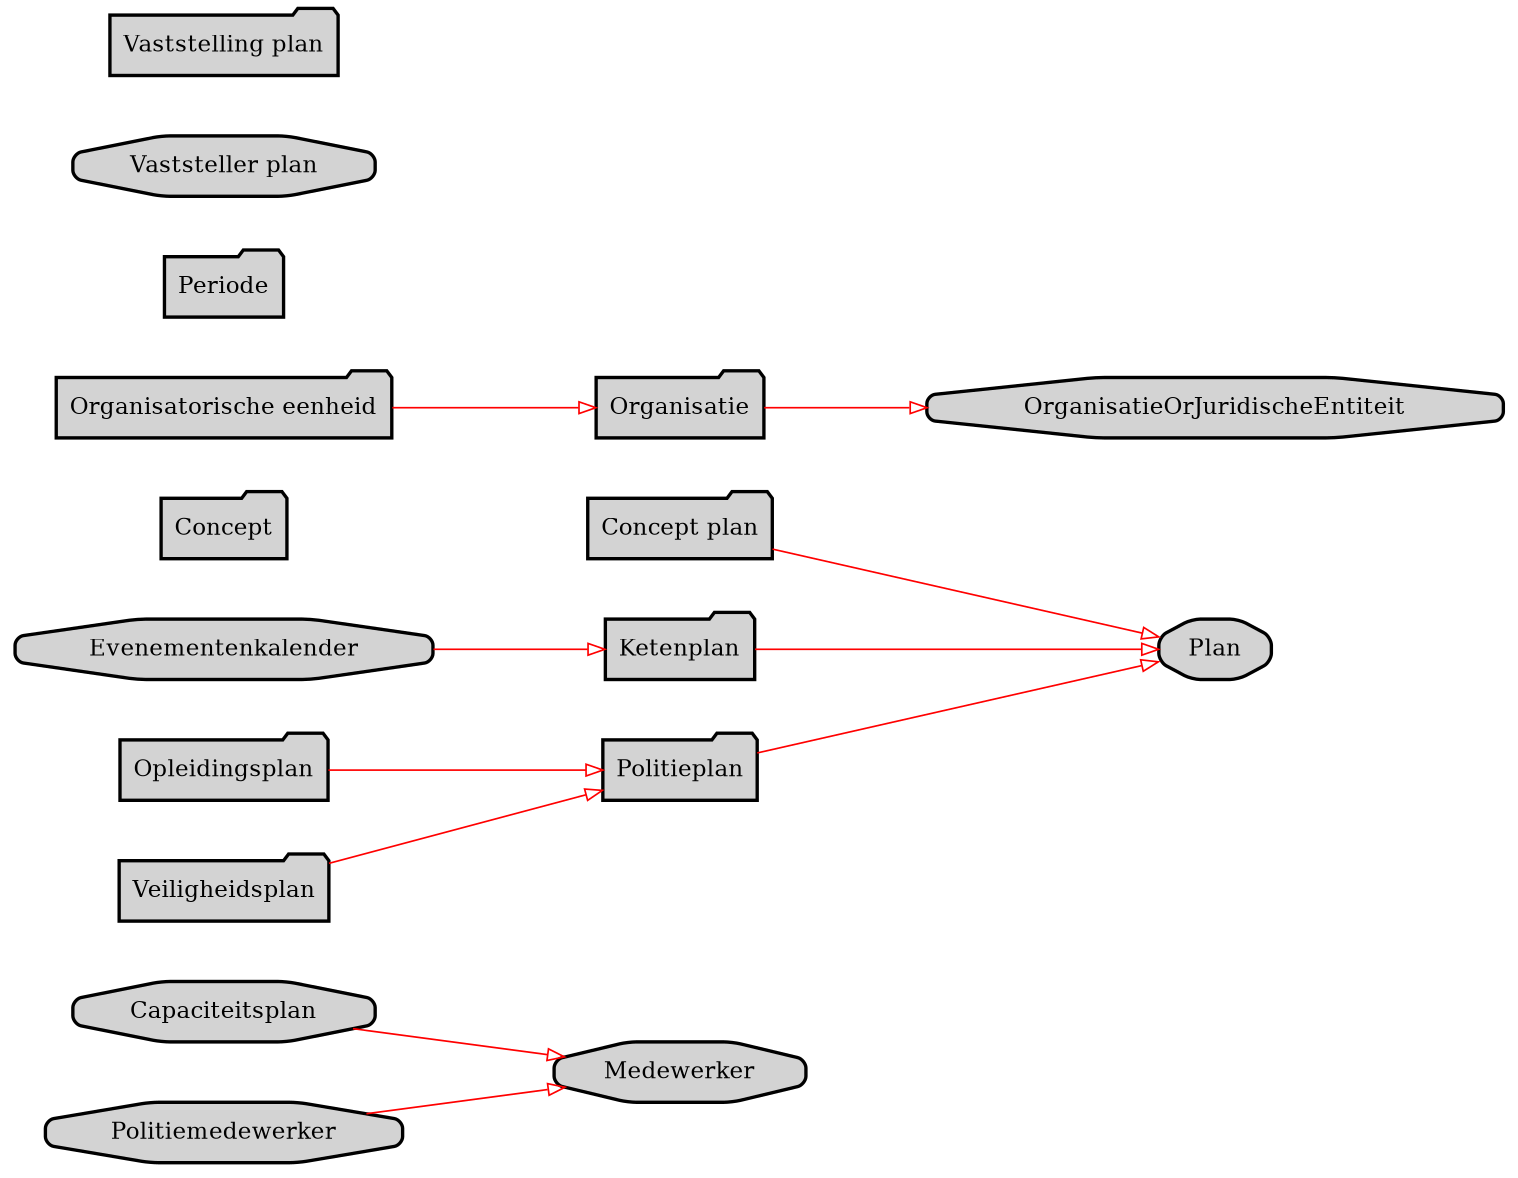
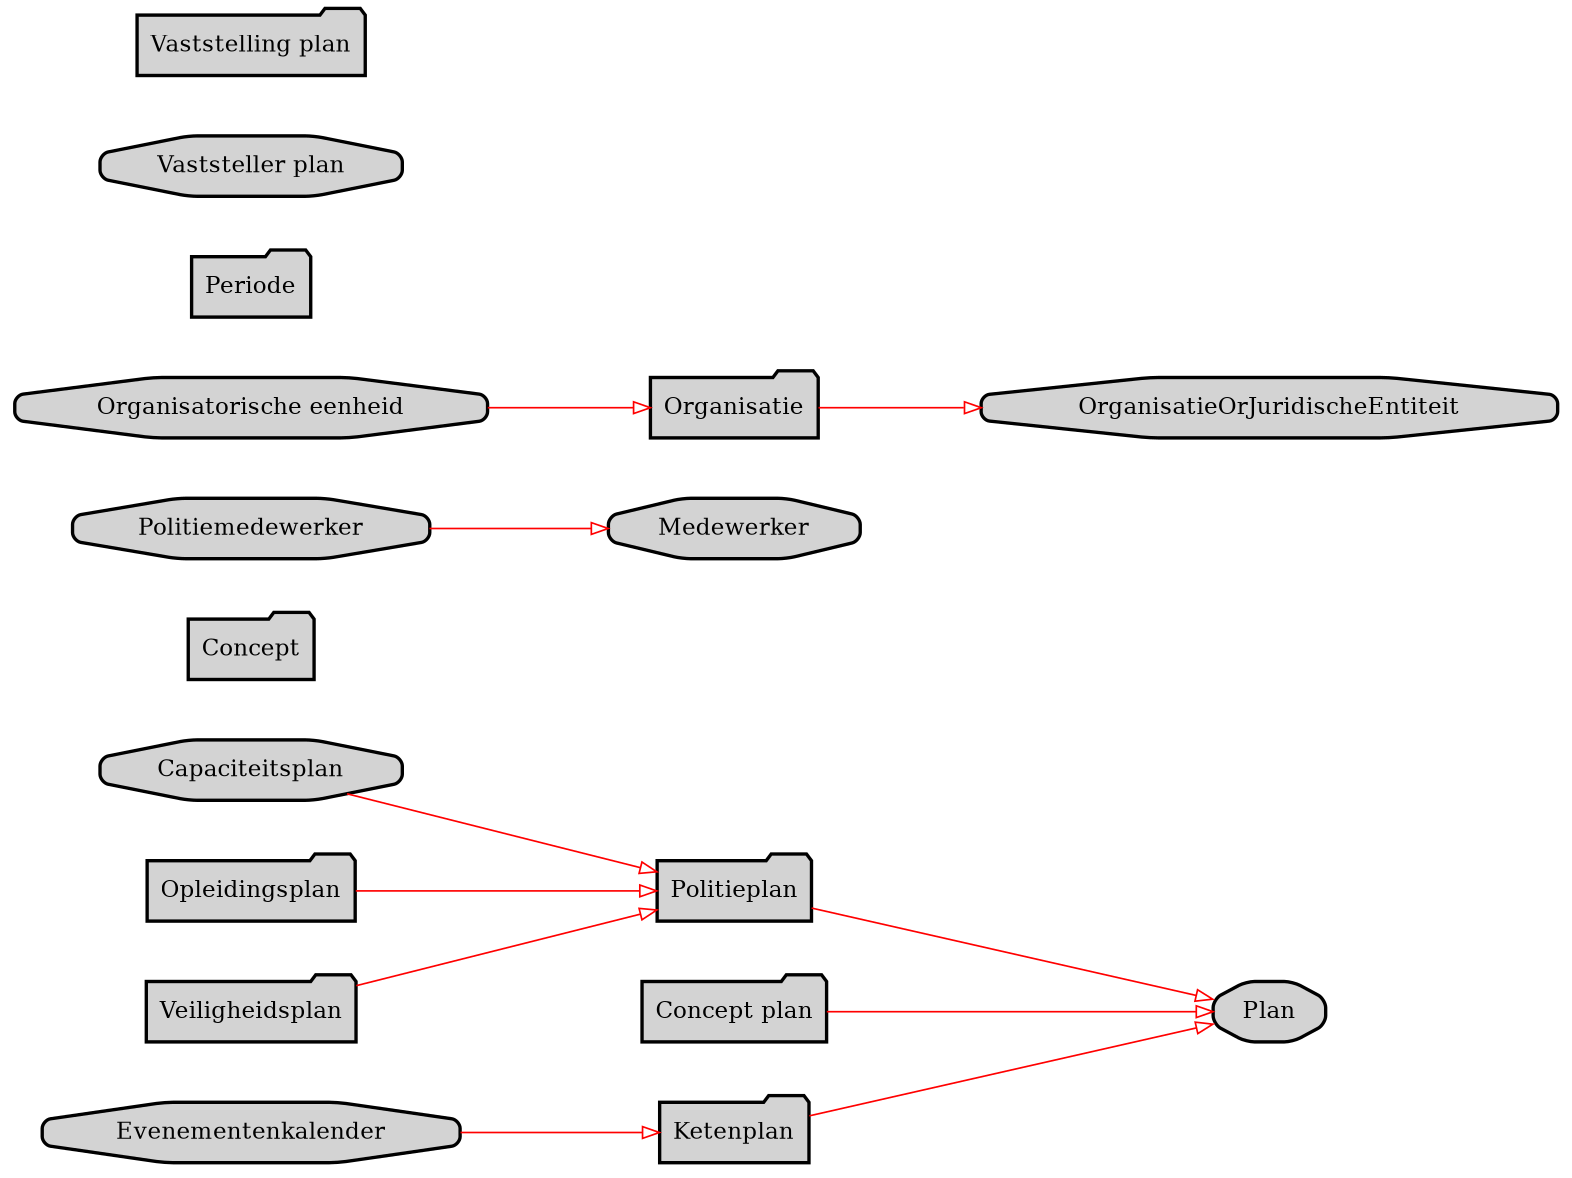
node "Organisatorische eenheid": shape folder -> octagon
edge "Capaciteitsplan" -> "Medewerker": now "Capaciteitsplan" -> "Politieplan"
